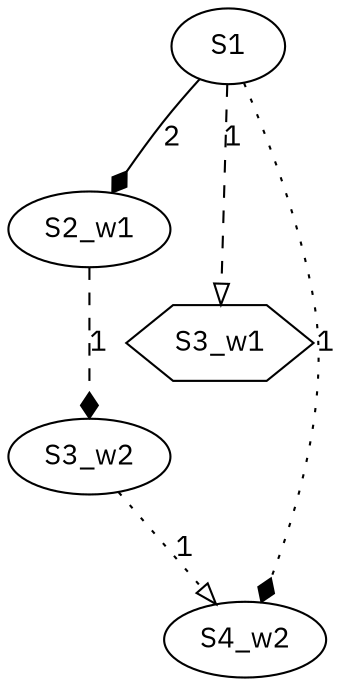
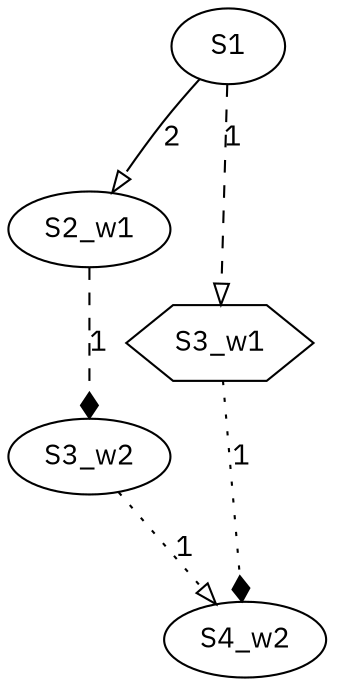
edge "S1" -> "S2_w1": arrowhead diamond -> onormal
edge "S1" -> "S4_w2": now "S3_w1" -> "S4_w2"
